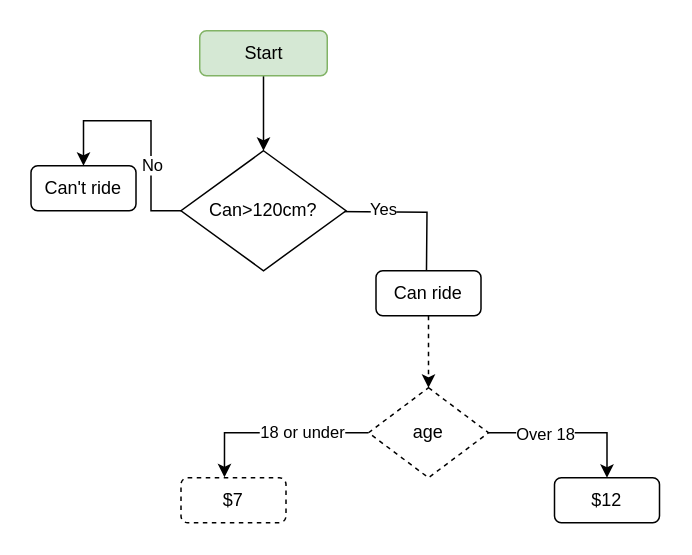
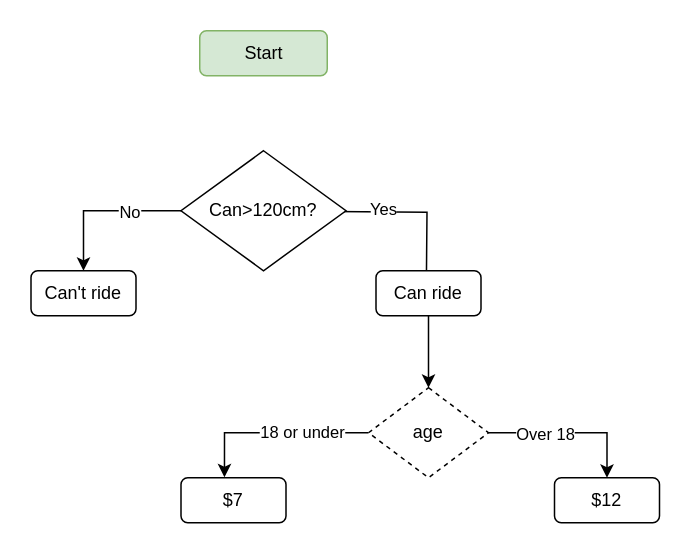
edge "Start" -> "Can>120cm?": removed
node "Can't ride": moved (83, 188) -> (83, 293)
edge "Can ride" -> "age": style dashed -> solid
node "$7": style dashed -> solid
